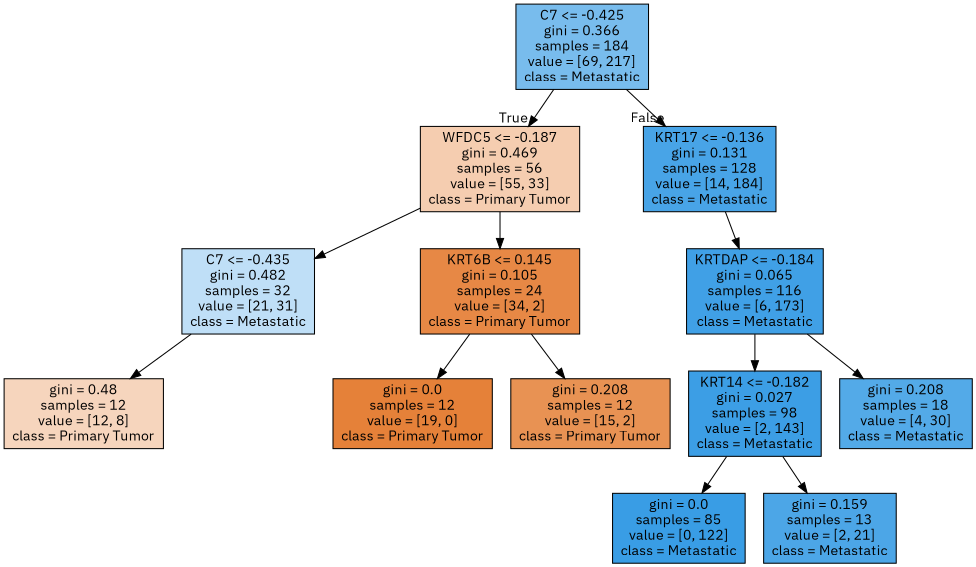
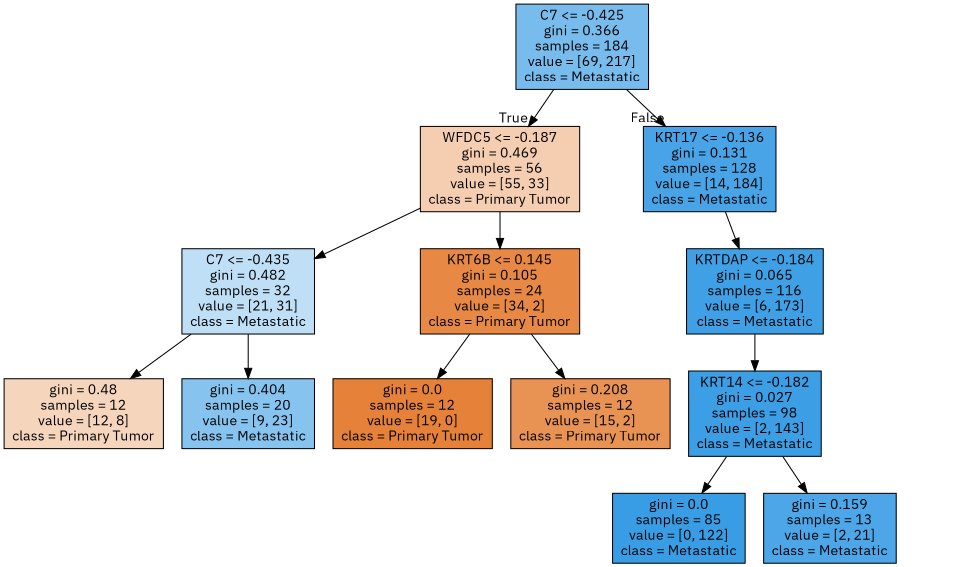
node "gini = 0.404 samples = 20 value = [9, 23] class = Metastatic": added
node "gini = 0.208 samples = 18 value = [4, 30] class = Metastatic": removed
